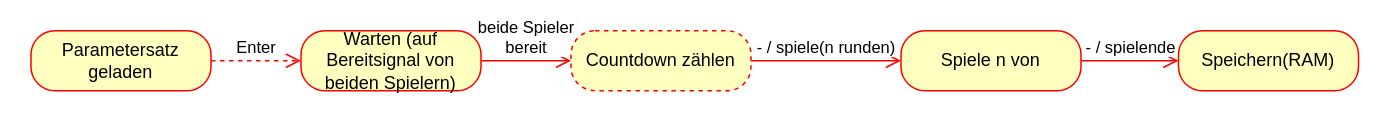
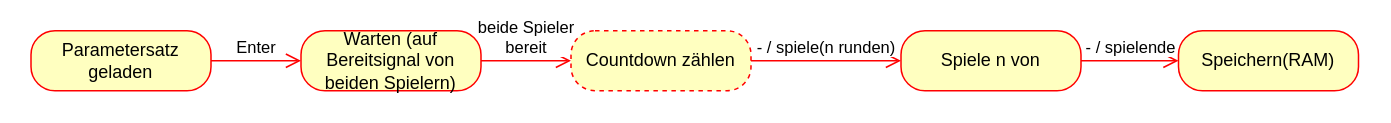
edge "Parametersatz geladen" -> "Warten (auf Bereitsignal von beiden Spielern)": style dashed -> solid
